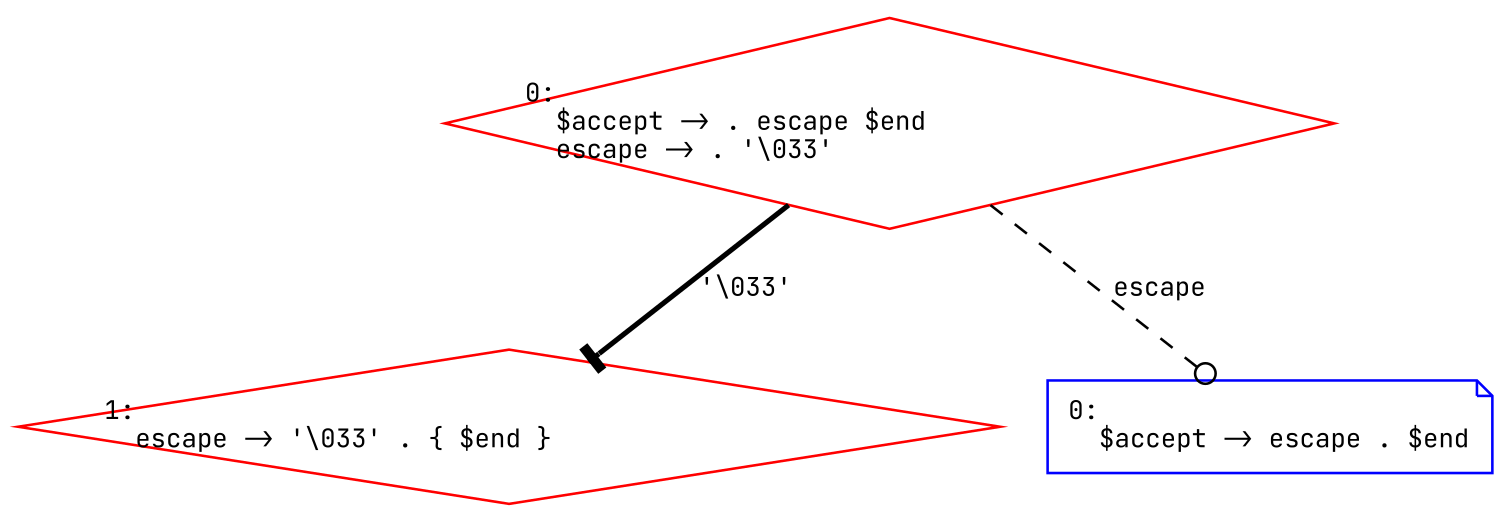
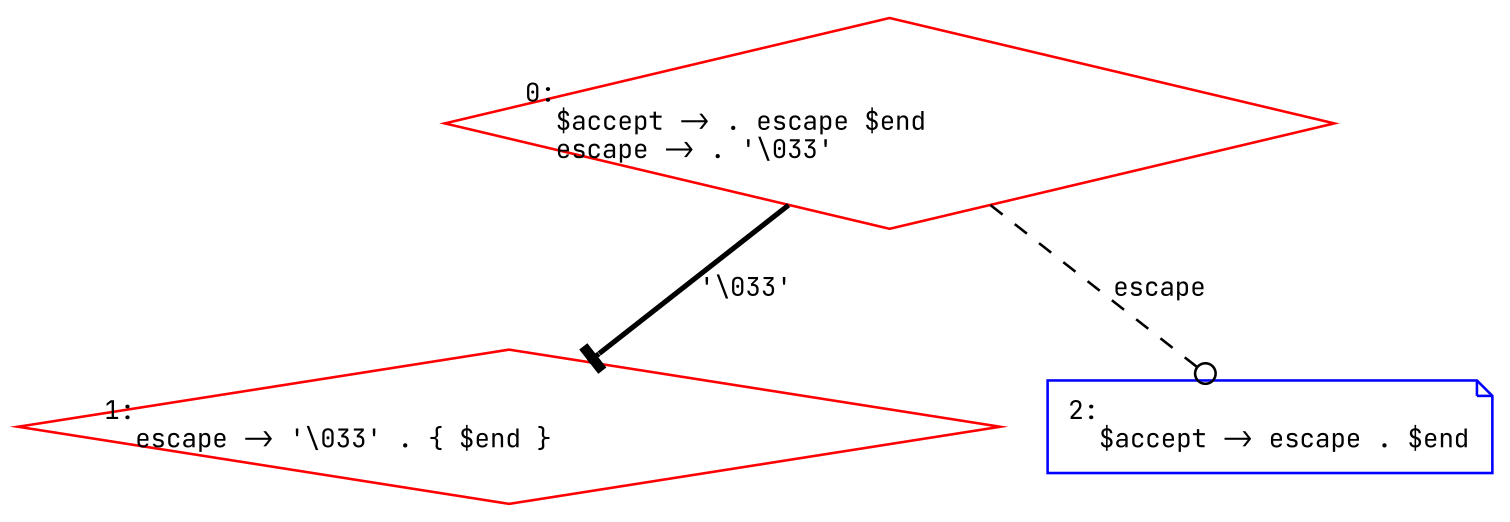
node "0: $accept -> escape . $end": label "0: $accept -> escape . $end" -> "2: $accept -> escape . $end"
